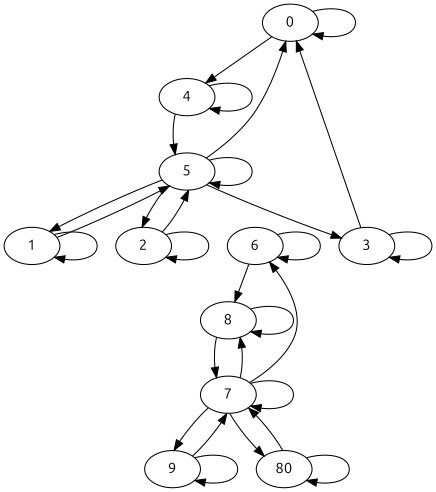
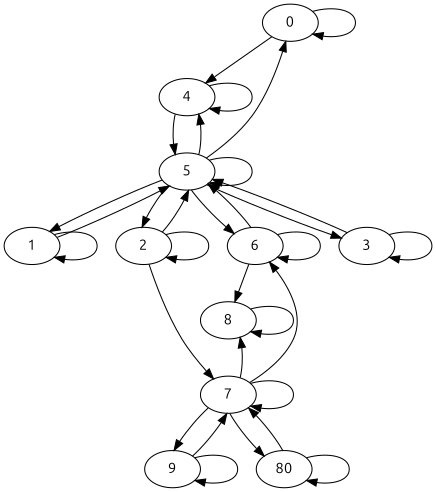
edge "3" -> "0": now "3" -> "5"
edge "5" -> "4": added
edge "6" -> "5": added
edge "5" -> "6": added
edge "8" -> "7": now "2" -> "7"
